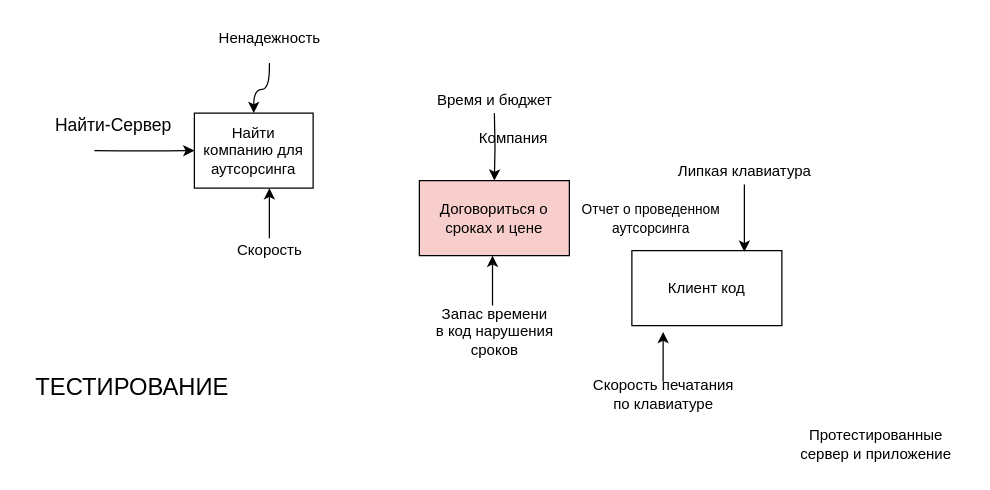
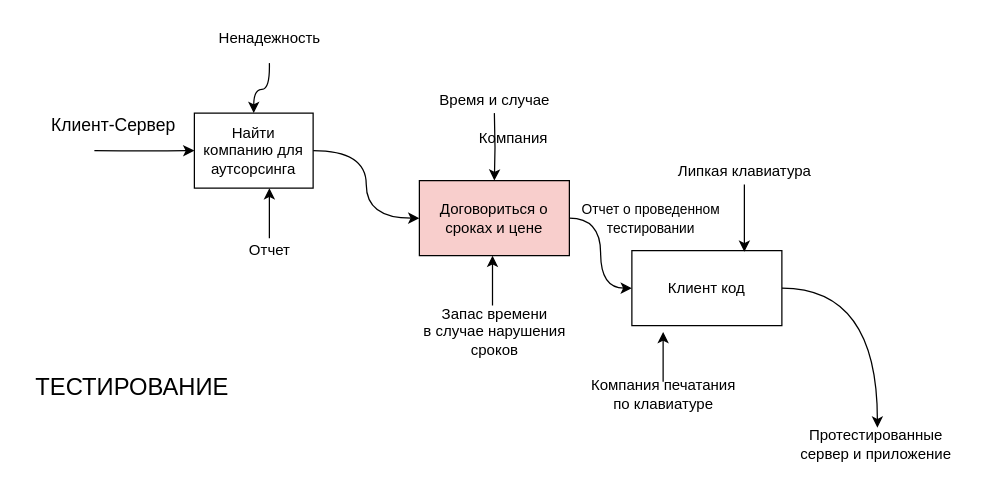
node "Время и бюджет": label "Время и бюджет" -> "Время и случае"
node "Найти-Сервер": label "Найти-Сервер" -> "Клиент-Сервер"
edge "Найти компанию для аутсорсинга" -> "Договориться о сроках и цене": added
node "Отчет о проведенном аутсорсинга": label "Отчет о проведенном аутсорсинга" -> "Отчет о проведенном тестировании"
edge "Договориться о сроках и цене" -> "Клиент код": added
node "Скорость": label "Скорость" -> "Отчет"
edge "Клиент код" -> "Протестированные сервер и приложение": added
node "Запас времени в код нарушения сроков": label "Запас времени в код нарушения сроков" -> "Запас времени в случае нарушения сроков"
node "Скорость печатания по клавиатуре": label "Скорость печатания по клавиатуре" -> "Компания печатания по клавиатуре"
